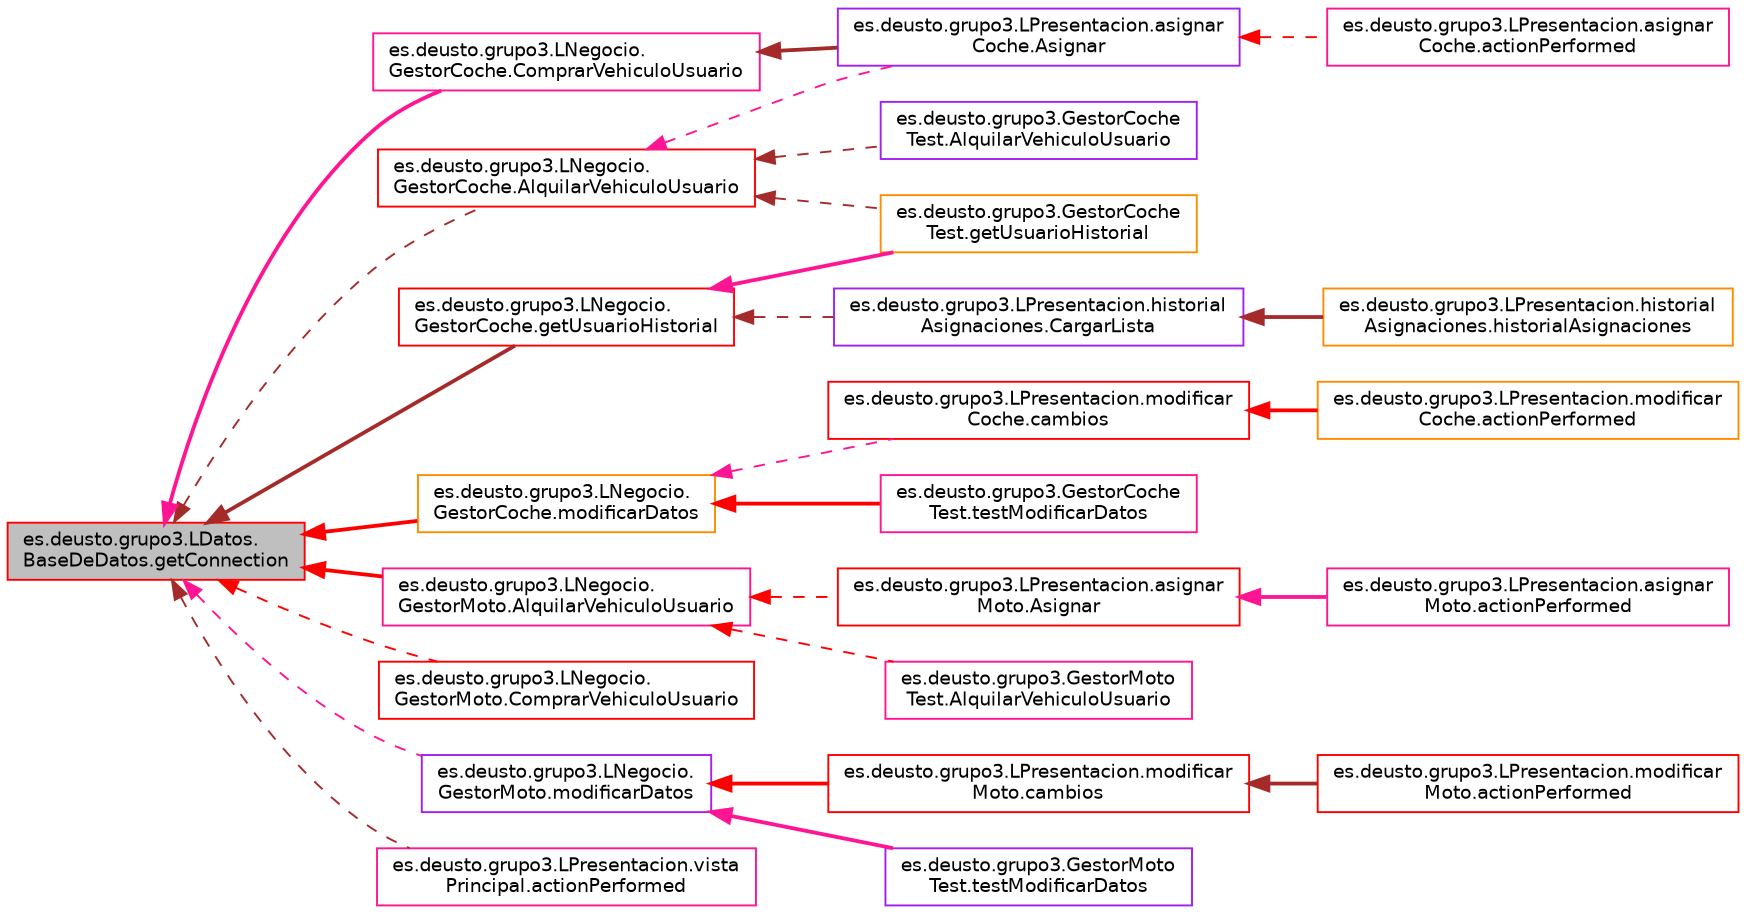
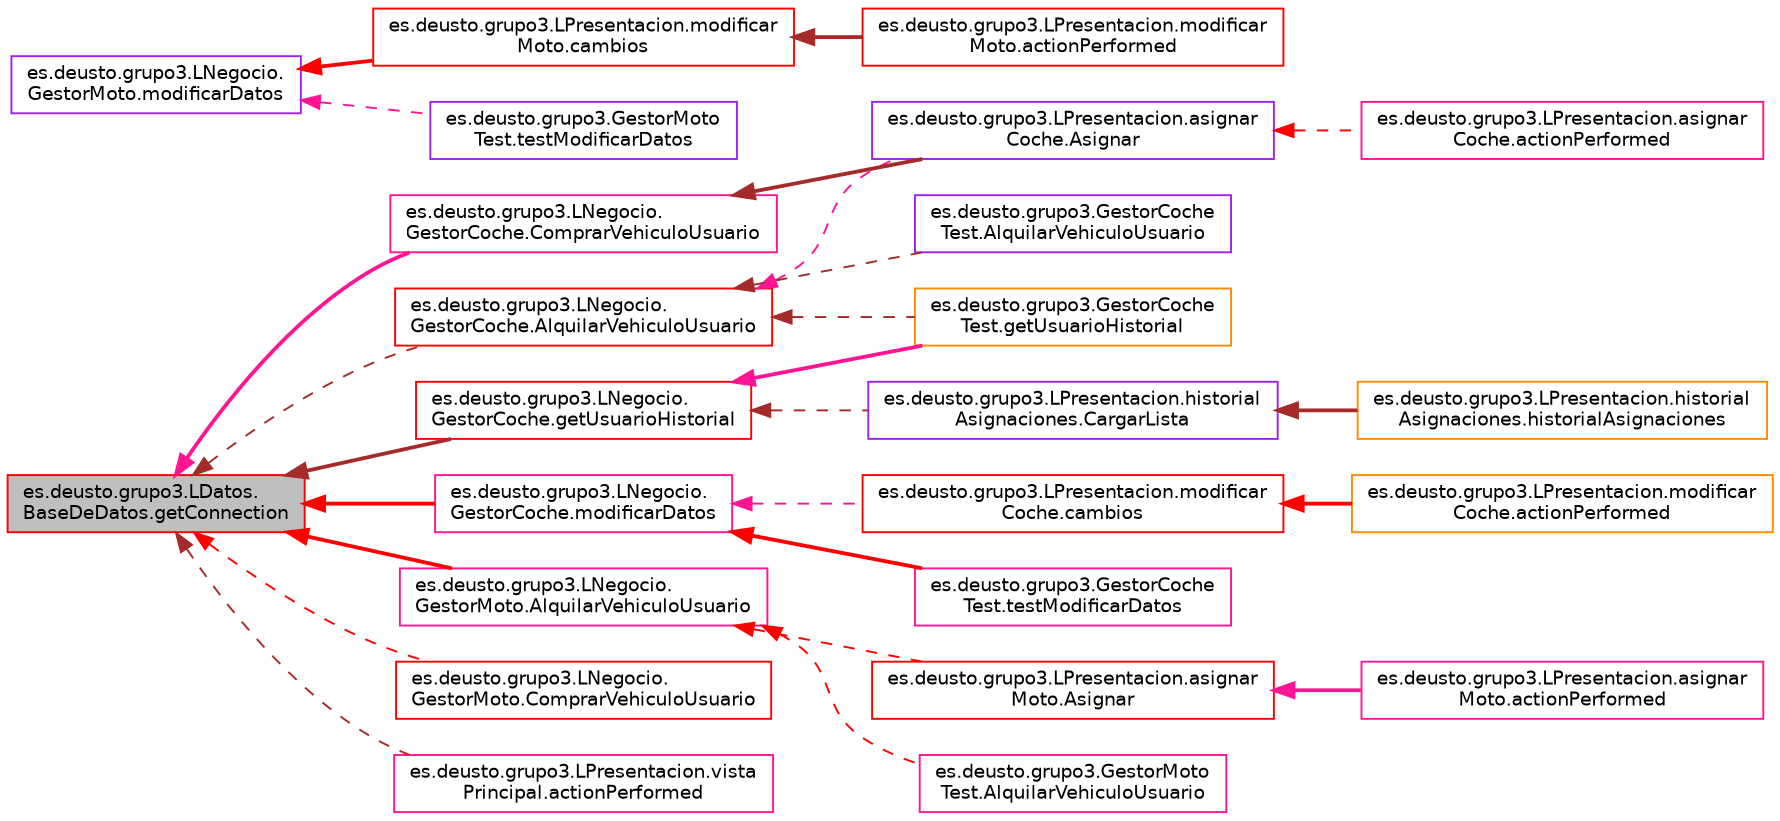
node "es.deusto.grupo3.LNegocio. GestorCoche.modificarDatos": color darkorange -> deeppink
edge "es.deusto.grupo3.LNegocio. GestorMoto.modificarDatos" -> "es.deusto.grupo3.LDatos. BaseDeDatos.getConnection": removed
edge "es.deusto.grupo3.GestorMoto Test.testModificarDatos" -> "es.deusto.grupo3.LNegocio. GestorMoto.modificarDatos": style bold -> dashed
